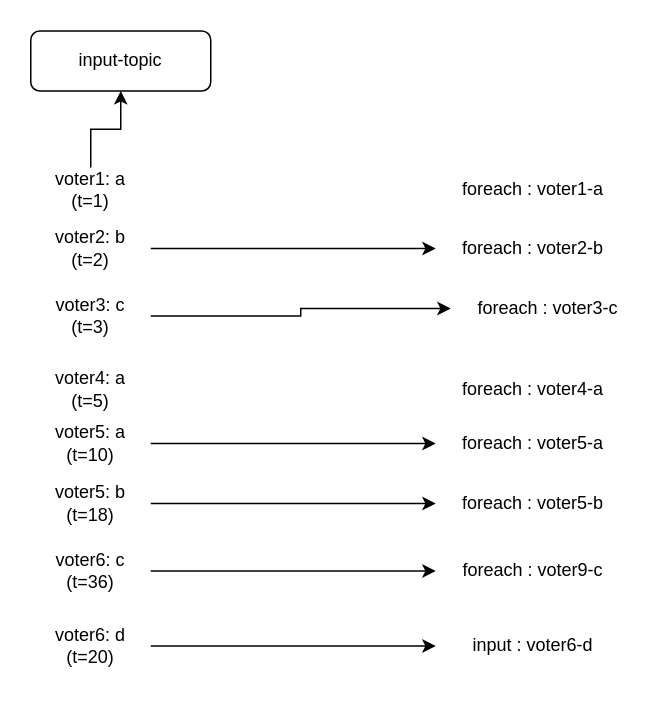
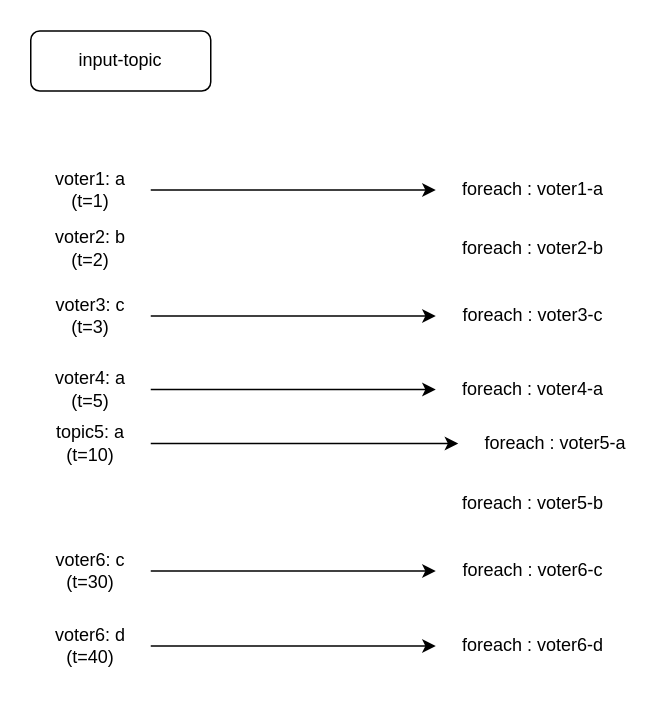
edge "voter1: a (t=1)" -> "input-topic": now "voter1: a (t=1)" -> "foreach : voter1-a"
edge "voter2: b (t=2)" -> "foreach : voter2-b": removed
node "foreach : voter3-c": moved (548, 308) -> (533, 316)
edge "voter4: a (t=5)" -> "foreach : voter4-a": added
node "voter5: a (t=10)": label "voter5: a (t=10)" -> "topic5: a (t=10)"
node "foreach : voter5-a": moved (533, 443) -> (556, 443)
node "voter5: b (t=18)": removed
edge "voter5: b (t=18)" -> "foreach : voter5-b": removed
node "voter6: c (t=36)": label "voter6: c (t=36)" -> "voter6: c (t=30)"
node "foreach : voter9-c": label "foreach : voter9-c" -> "foreach : voter6-c"
node "voter6: d (t=20)": label "voter6: d (t=20)" -> "voter6: d (t=40)"
node "input : voter6-d": label "input : voter6-d" -> "foreach : voter6-d"
